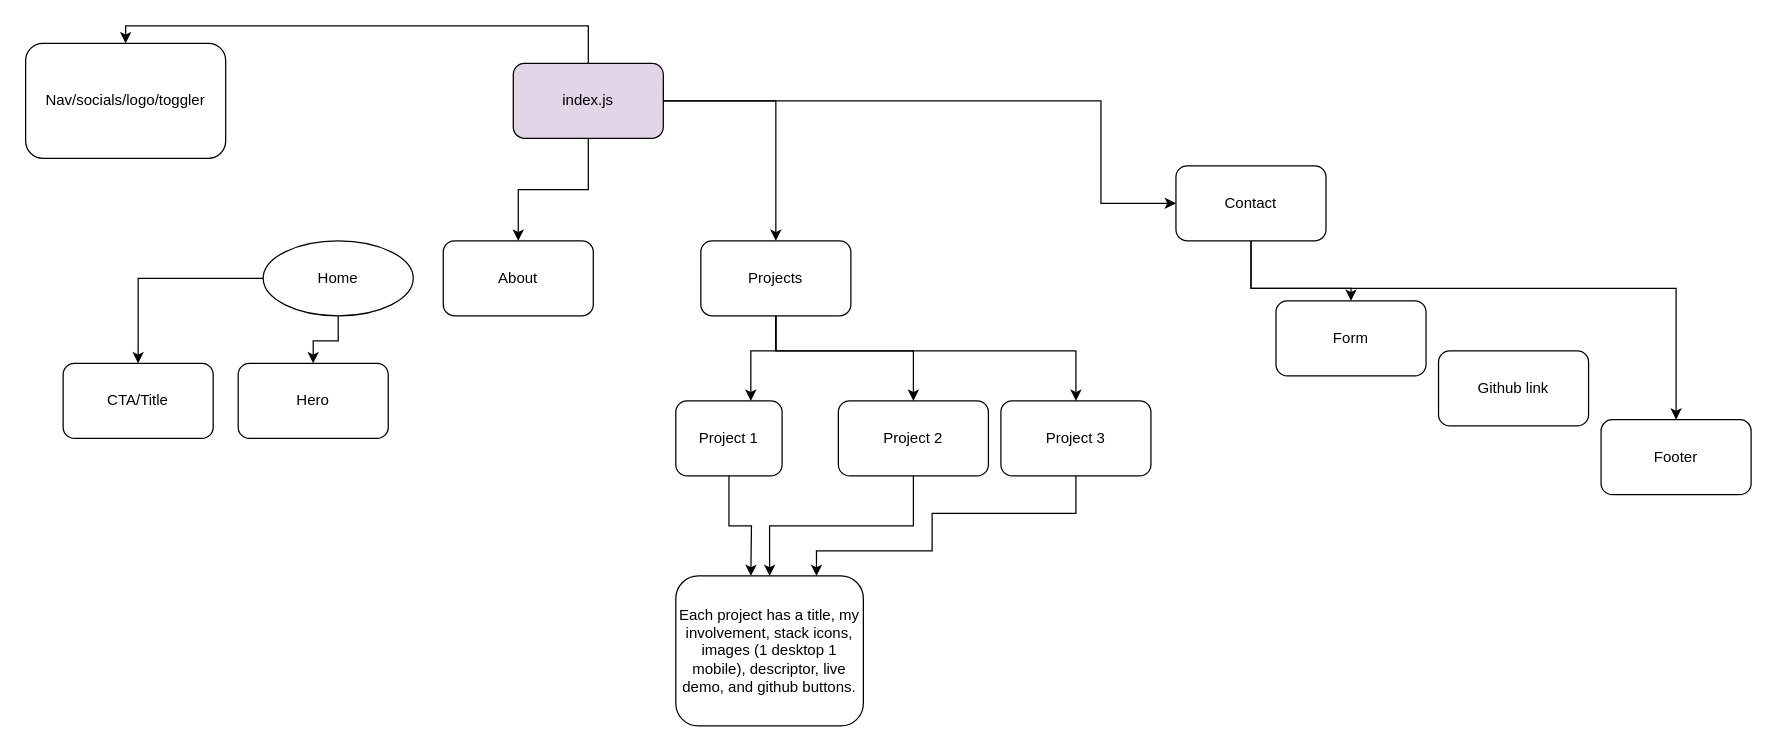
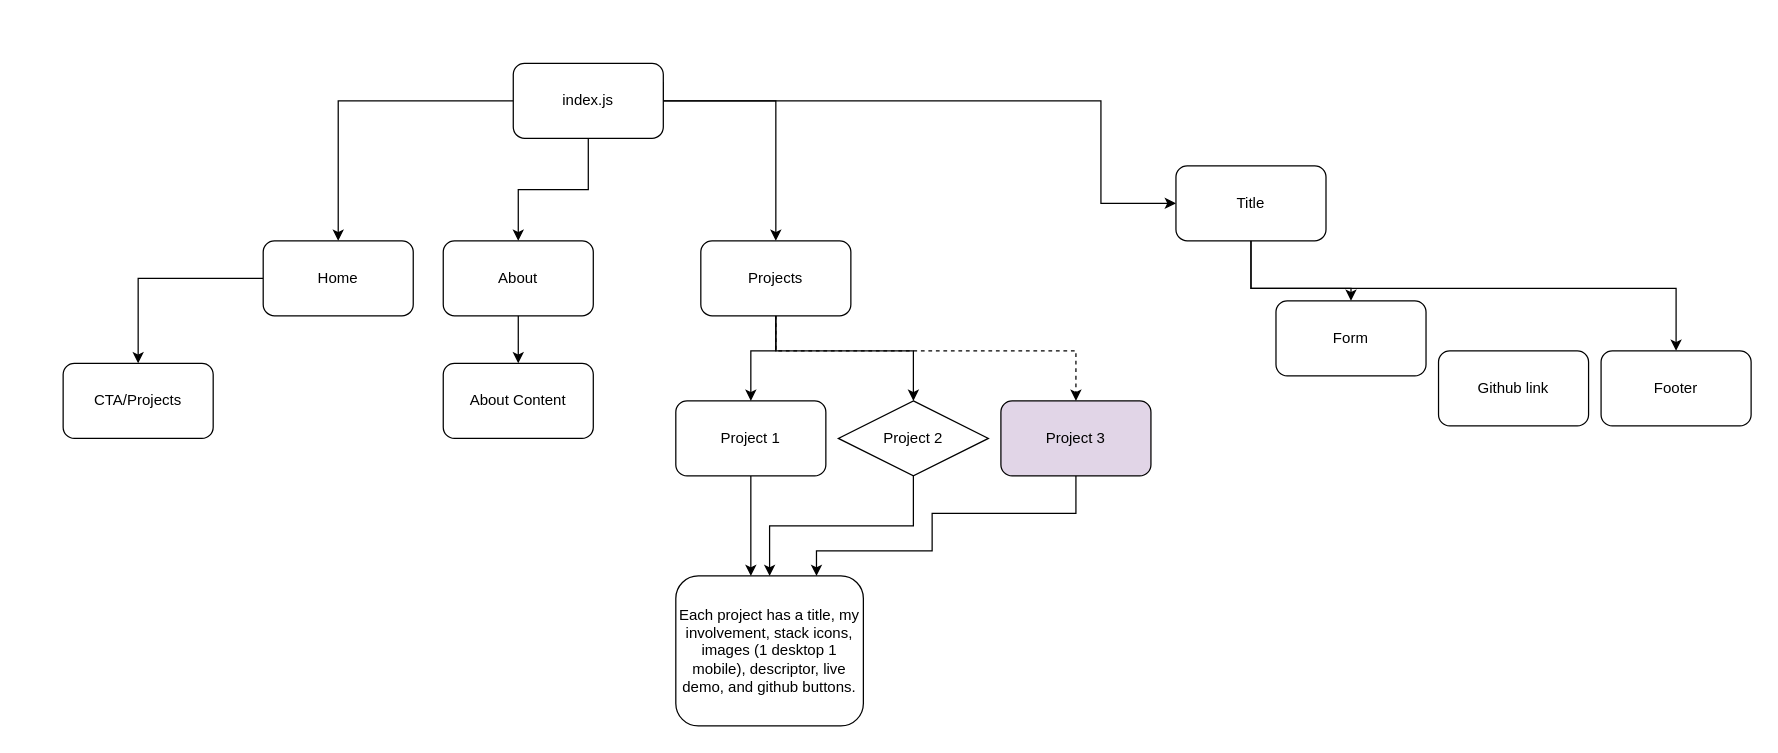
edge "index.js" -> "Nav/socials/logo/toggler": removed
node "Nav/socials/logo/toggler": removed
edge "index.js" -> "Home": added
node "index.js": fillcolor #e1d5e7 -> #ffffff
node "Contact": label "Contact" -> "Title"
node "Home": shape ellipse -> rounded rectangle
edge "About" -> "About Content": added
edge "Home" -> "Hero": removed
edge "Projects" -> "Project 3": style solid -> dashed
node "CTA/Title": label "CTA/Title" -> "CTA/Projects"
node "Hero": removed
node "About Content": added
node "Project 1": size 106x75 -> 150x75
node "Project 2": shape rounded rectangle -> diamond
node "Project 3": fillcolor #ffffff -> #e1d5e7
node "Footer": moved (1676, 457) -> (1676, 388)
